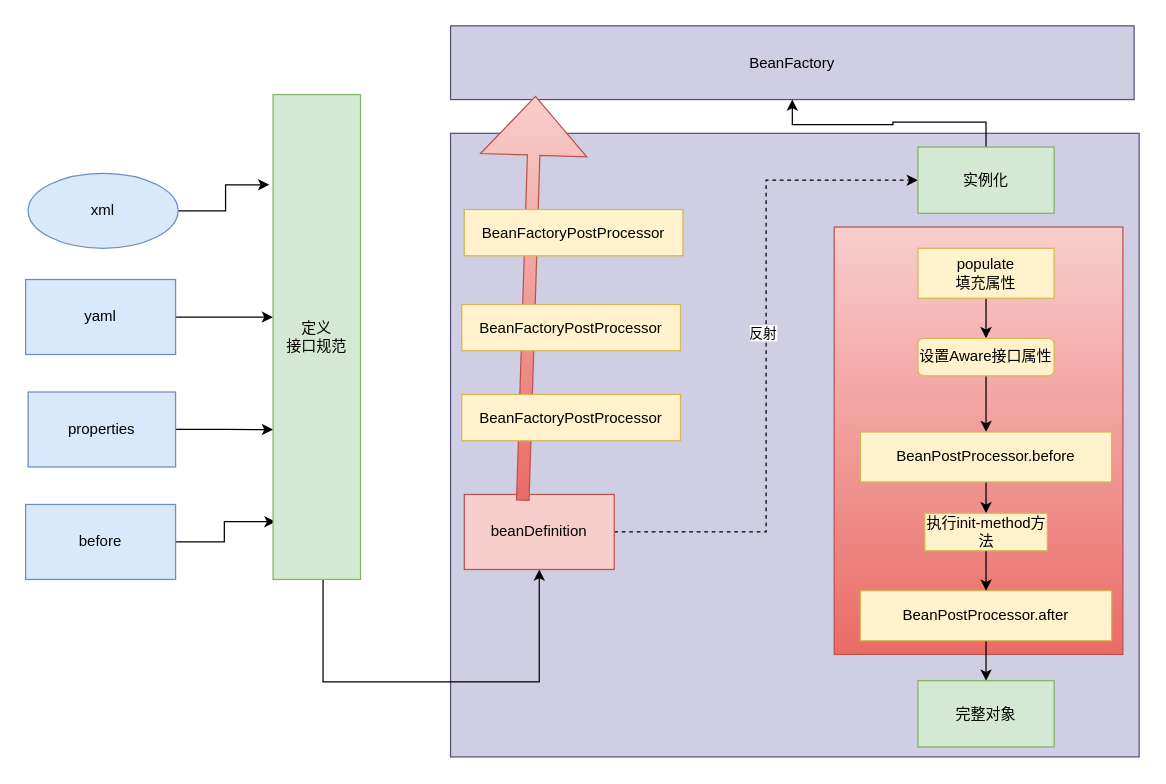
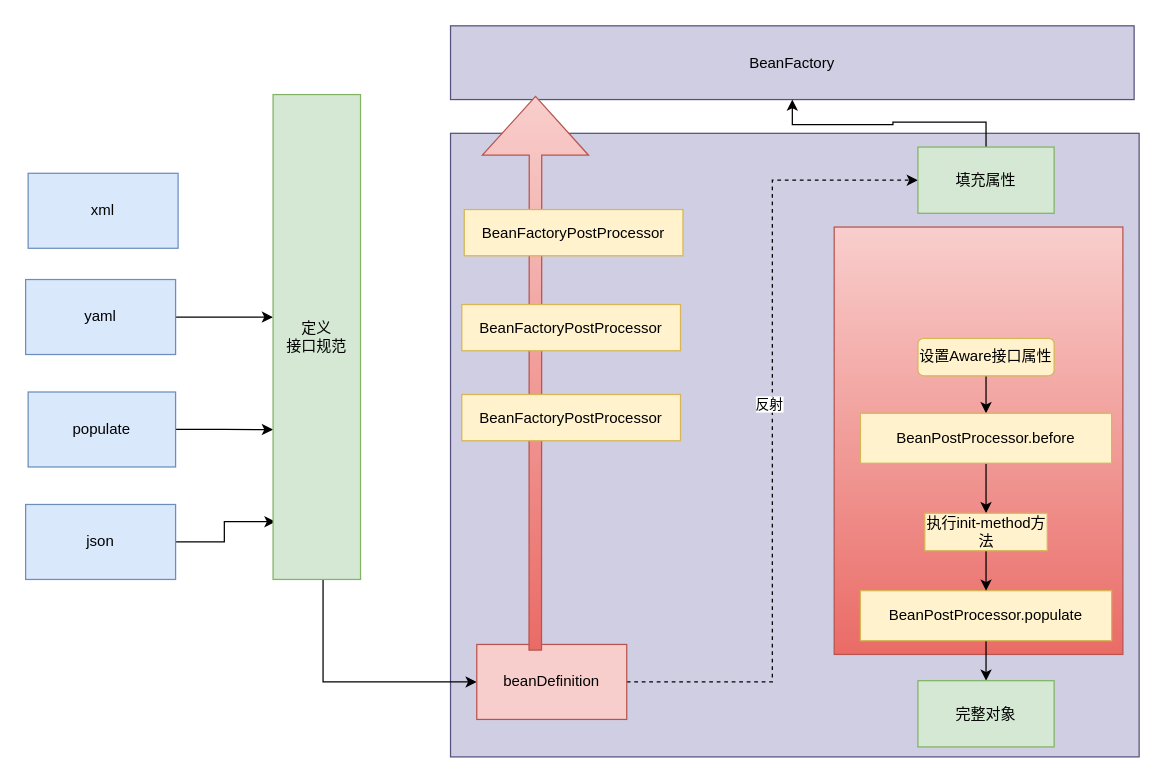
node "实例化": label "实例化" -> "填充属性"
edge "xml" -> "定义 接口规范": removed
node "xml": shape ellipse -> rectangle
node "populate 填充属性": removed
edge "populate 填充属性" -> "设置Aware接口属性": removed
node "properties": label "properties" -> "populate"
node "BeanPostProcessor.before": moved (986, 457) -> (986, 438)
node "beanDefinition": moved (539, 532) -> (552, 682)
node "before": label "before" -> "json"
node "BeanPostProcessor.after": label "BeanPostProcessor.after" -> "BeanPostProcessor.populate"
